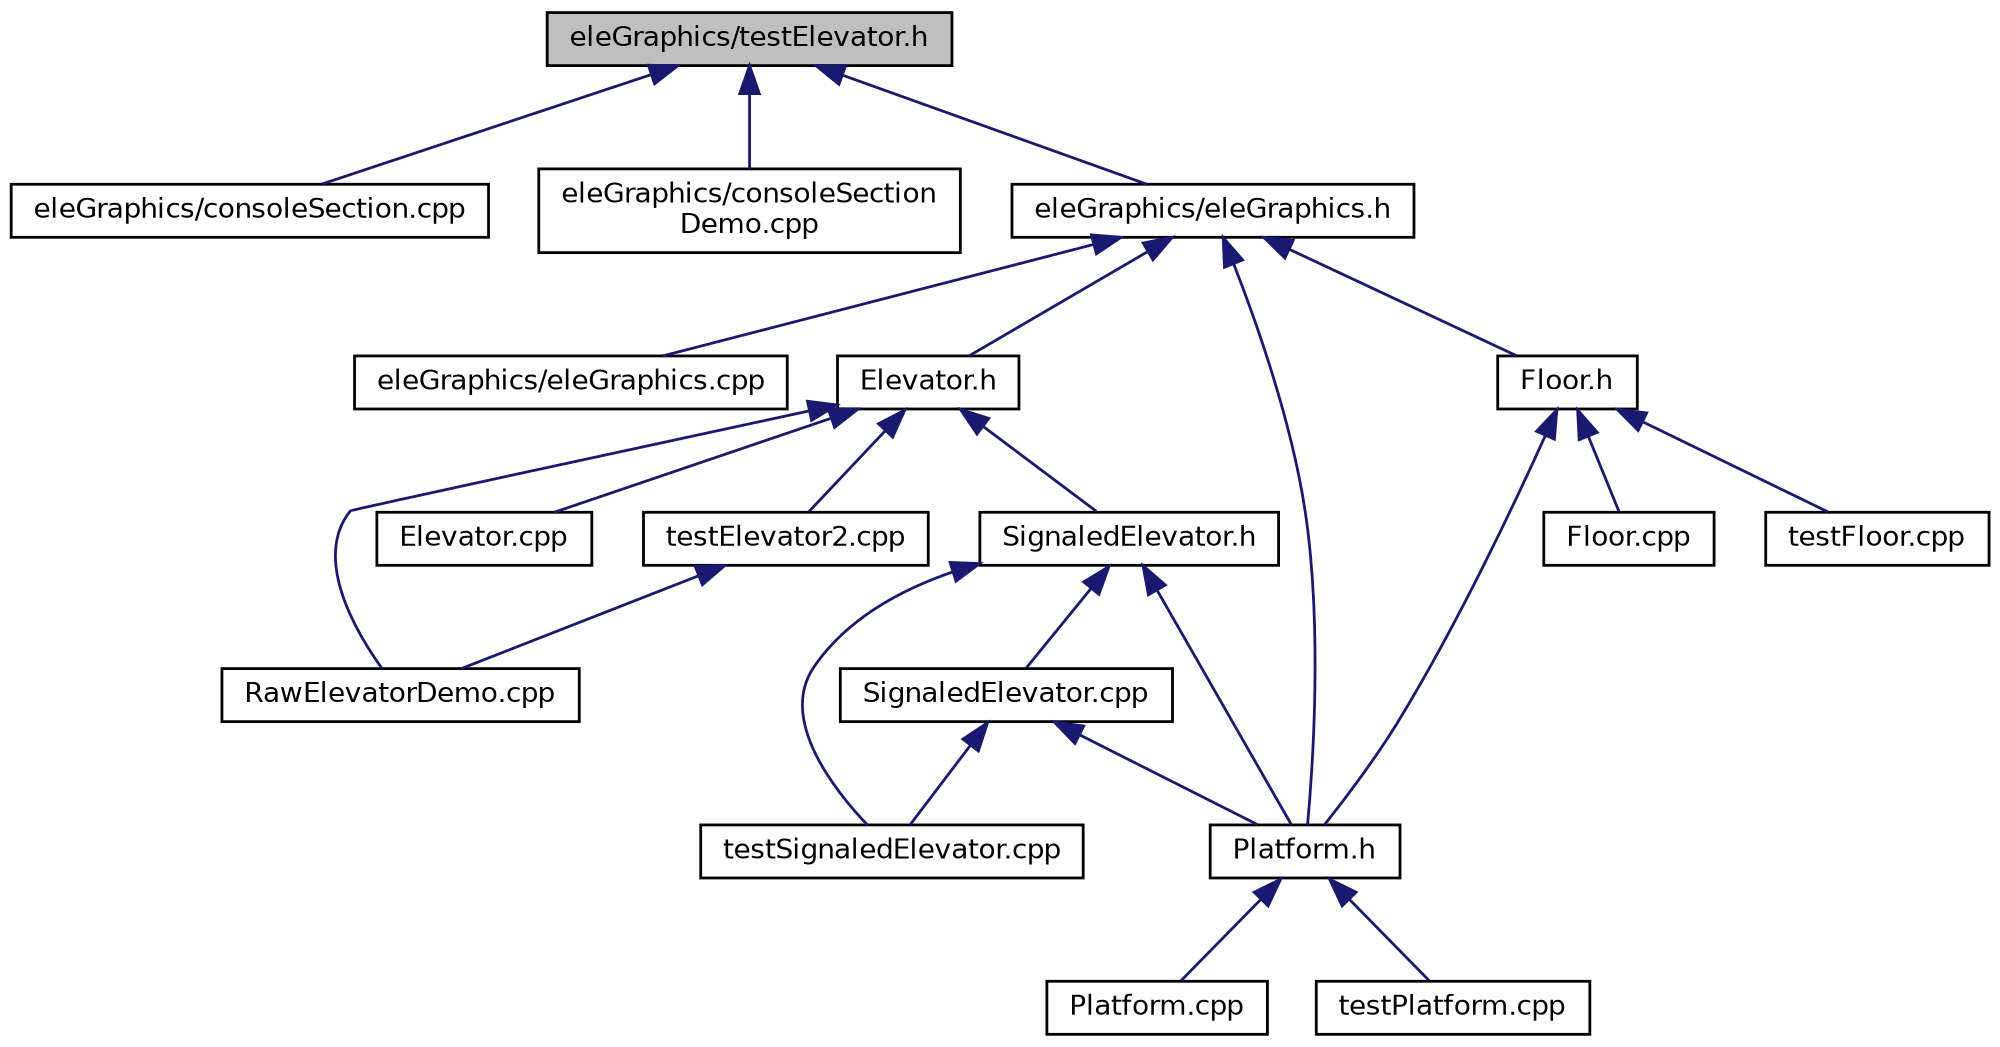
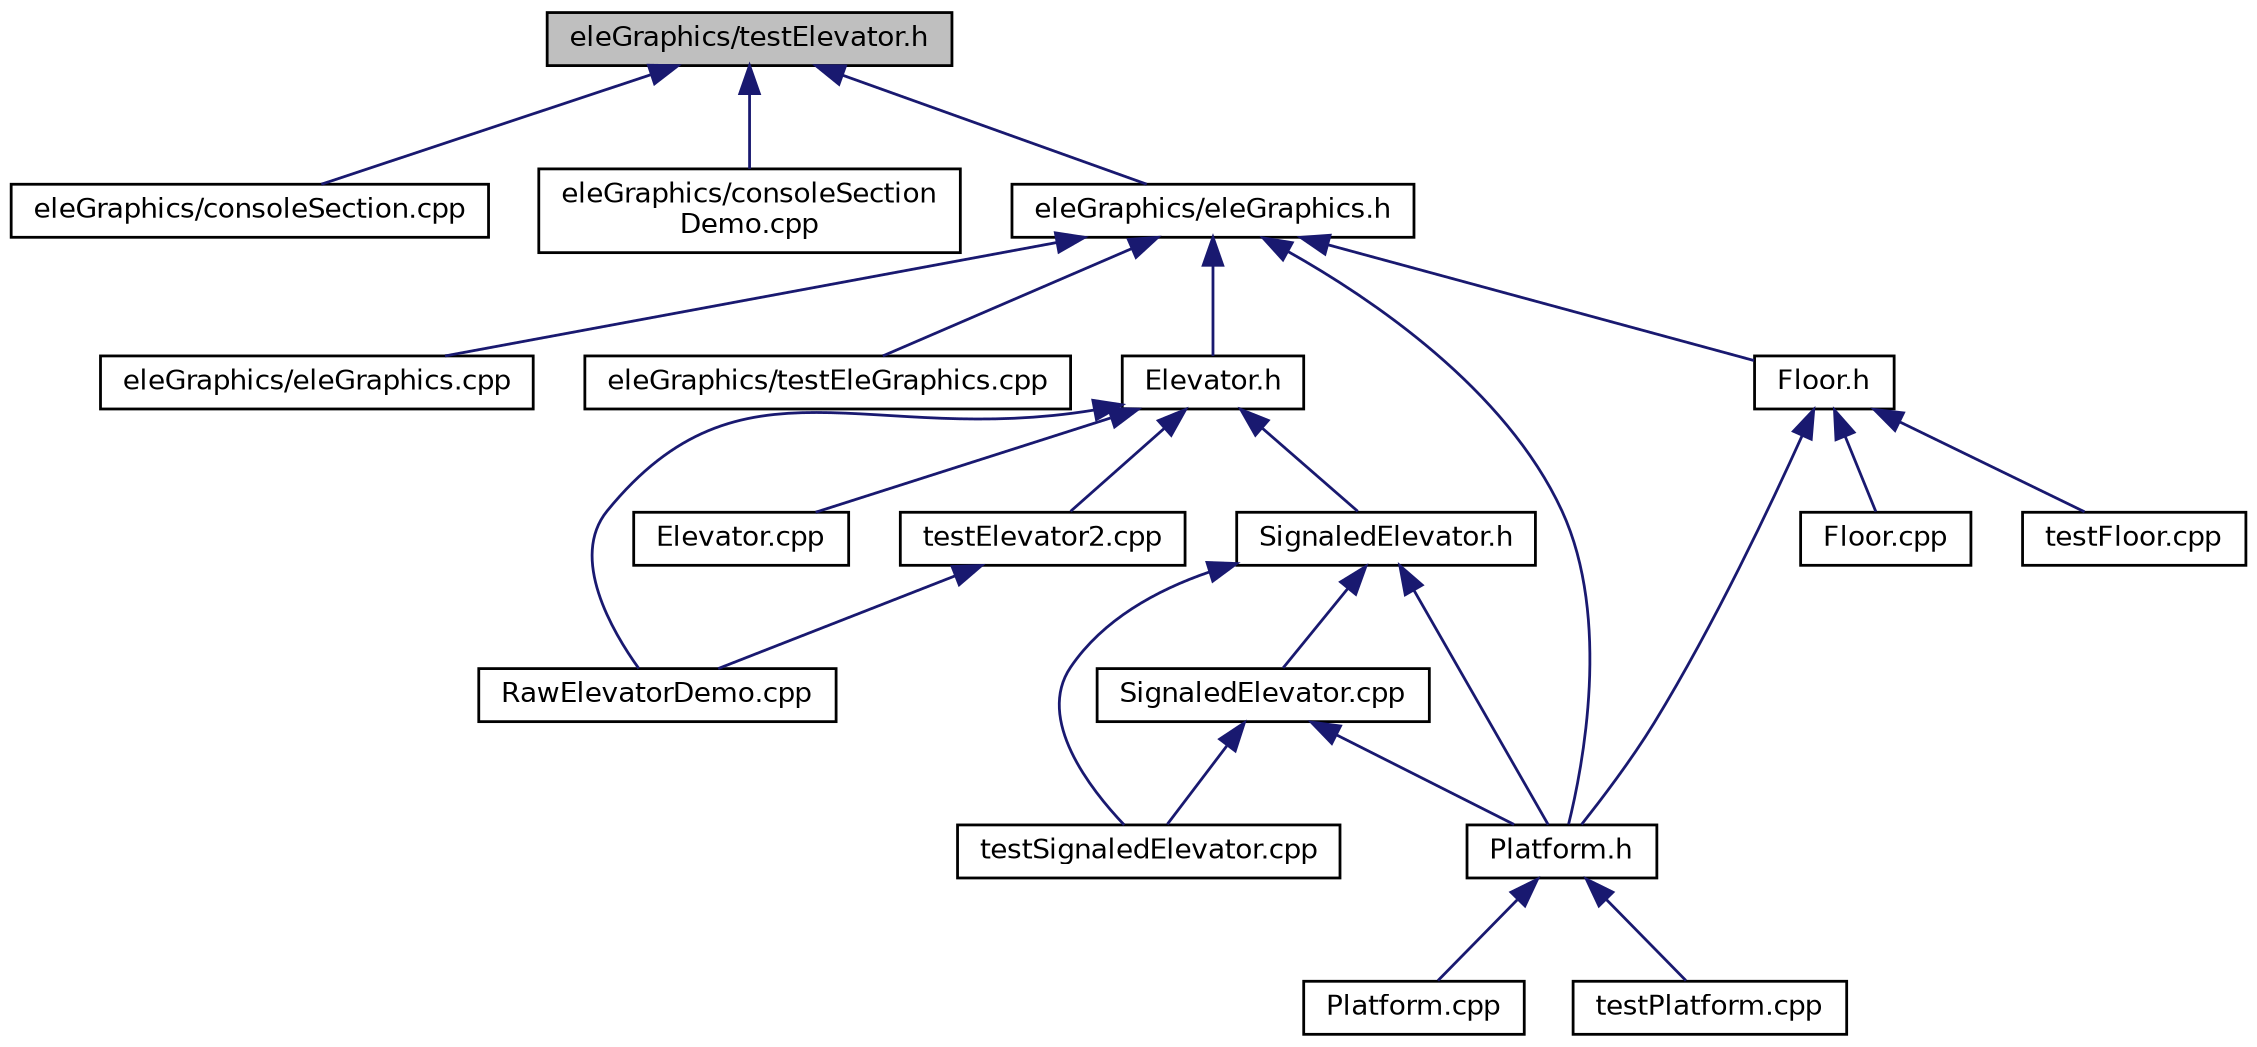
node "eleGraphics/testEleGraphics.cpp": added
